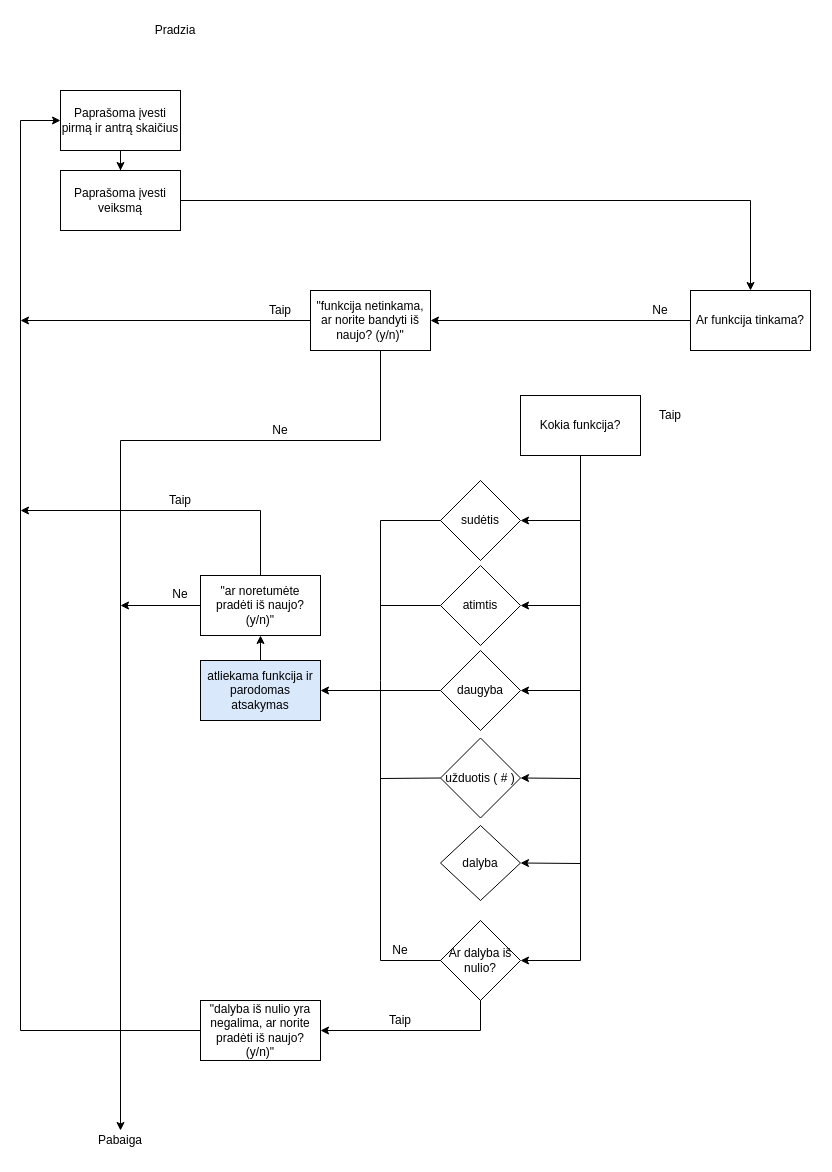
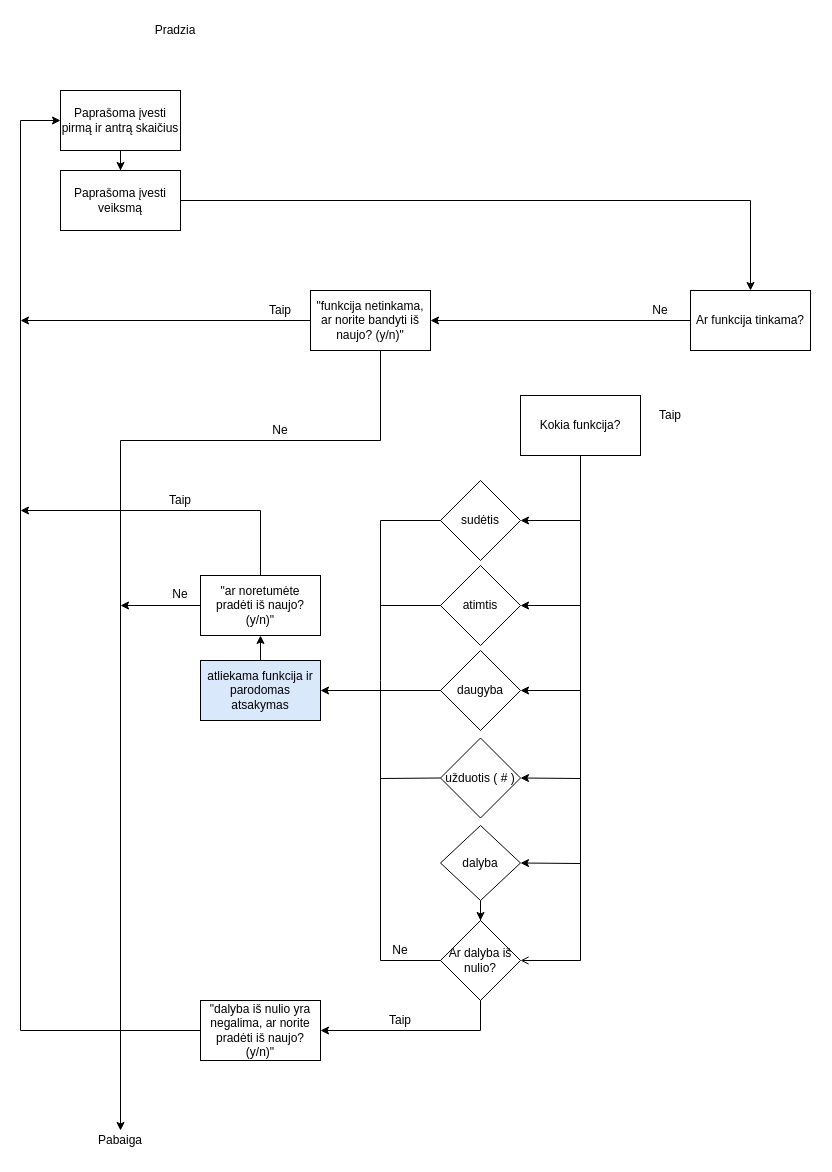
edge "dalyba" -> "Ar dalyba iš nulio?": added
edge "Kokia funkcija?" -> "Ar dalyba iš nulio?": arrowhead classic -> open
